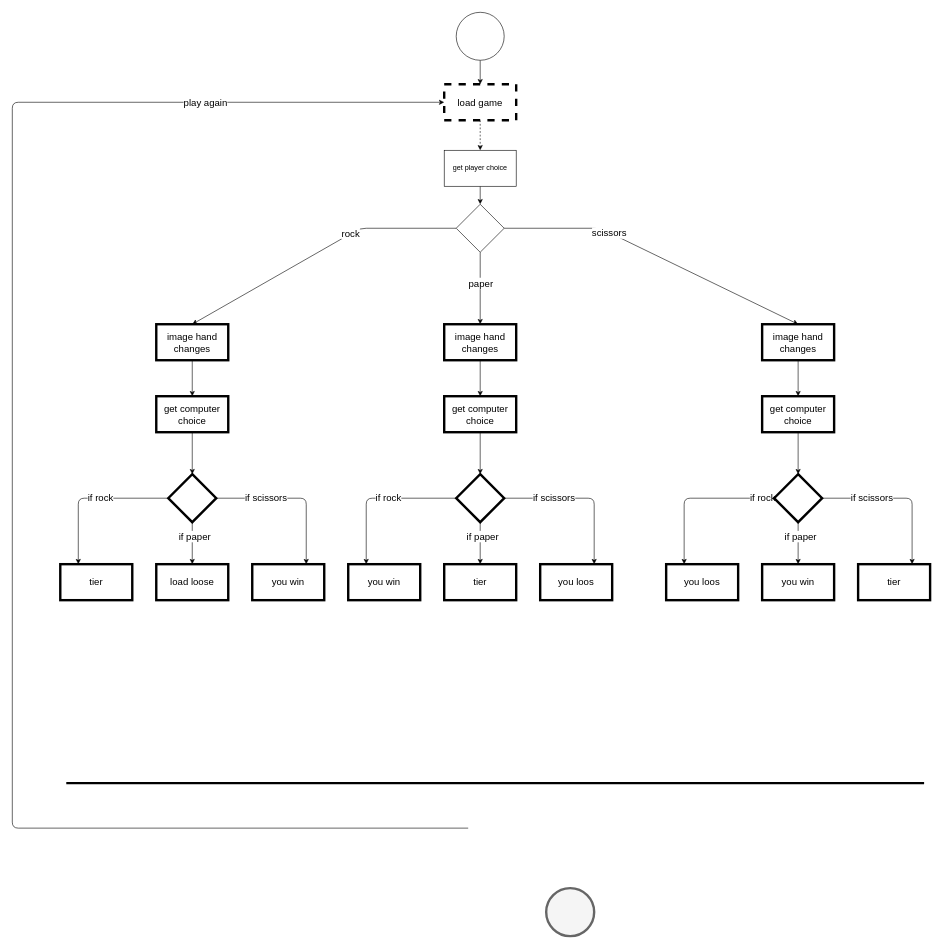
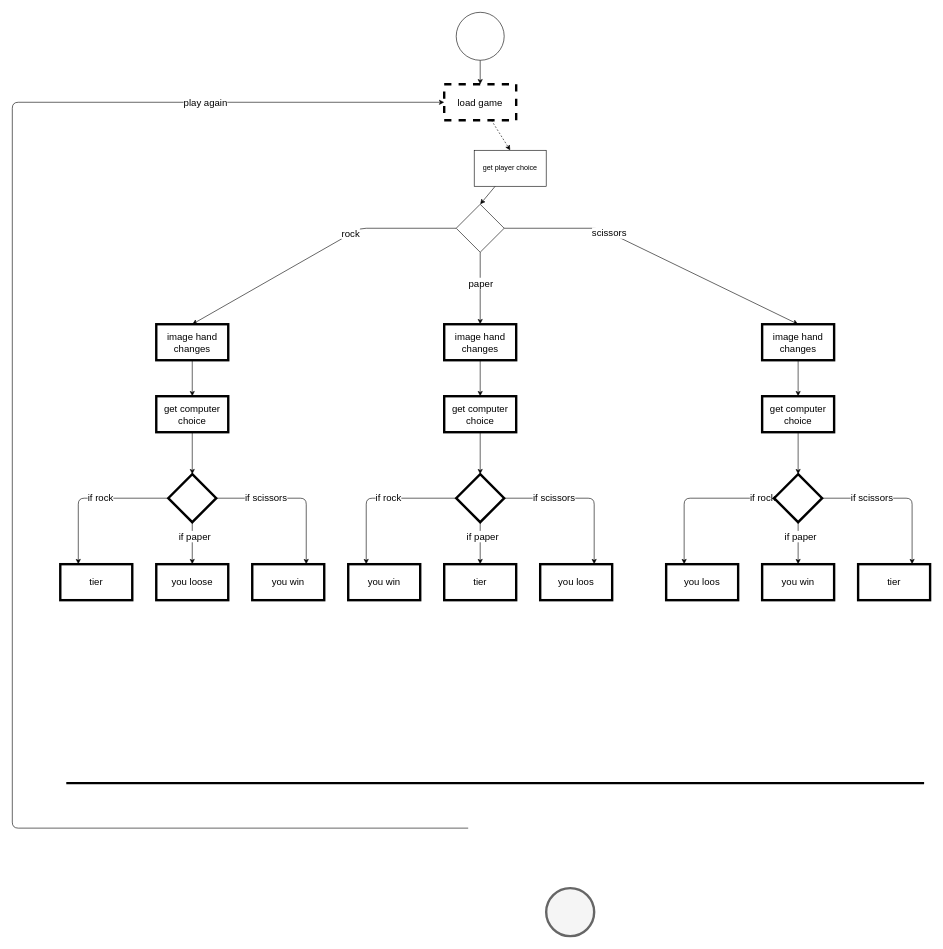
node "get player choice": moved (480, 168) -> (510, 168)
node "load loose": label "load loose" -> "you loose"
